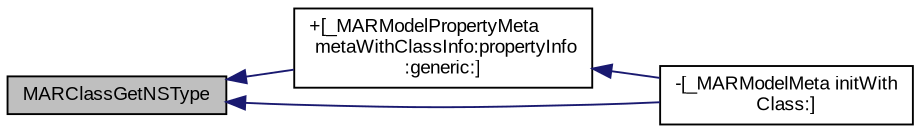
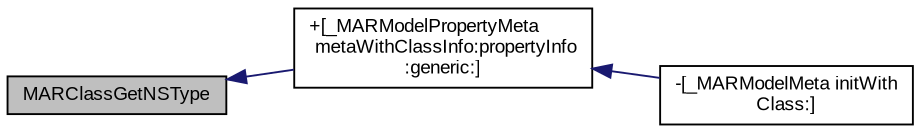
edge "-[_MARModelMeta initWith Class:]" -> "MARClassGetNSType": removed
